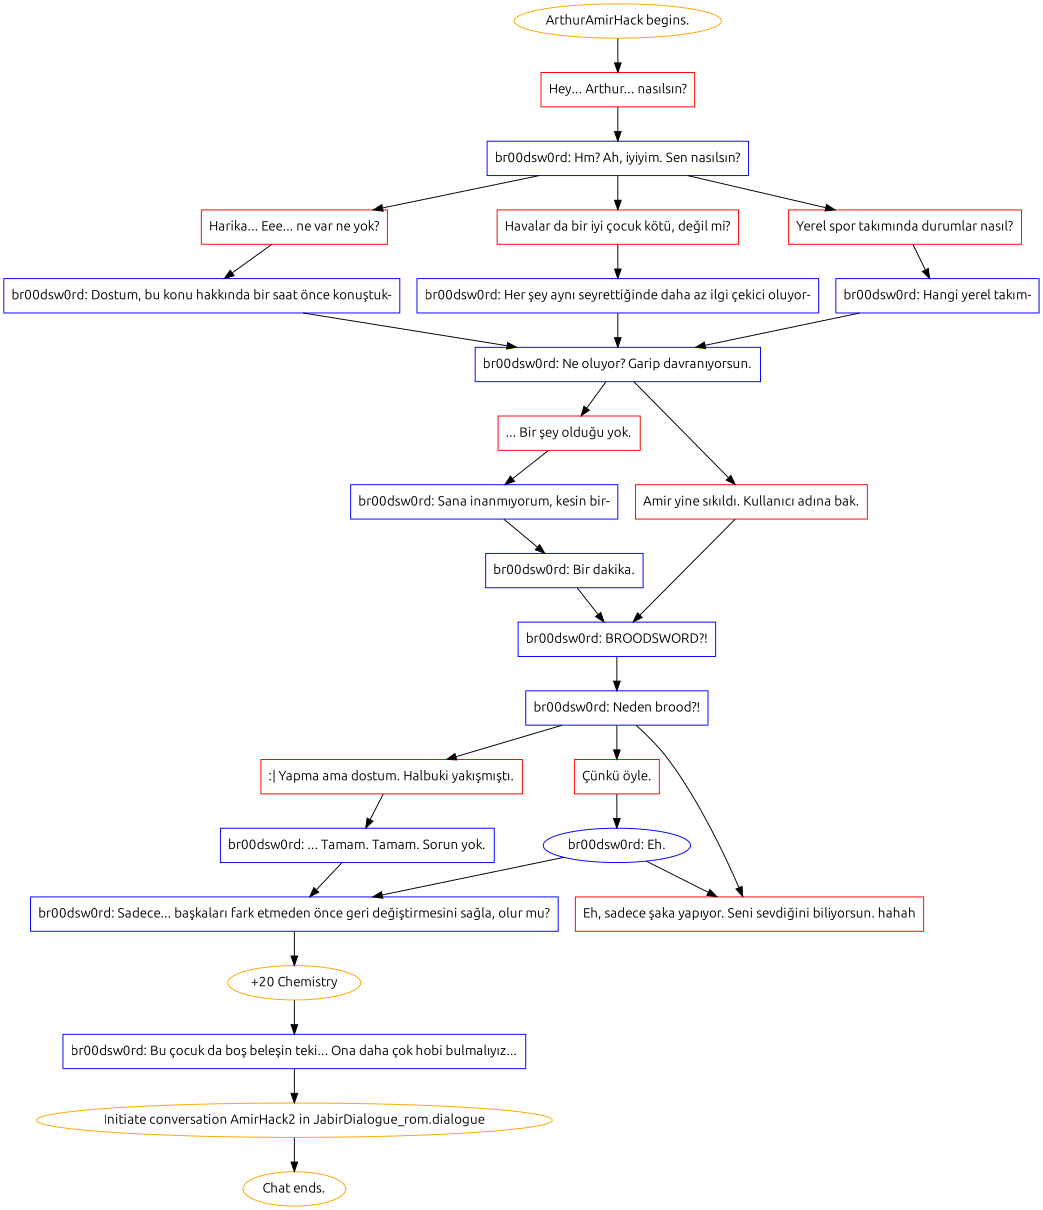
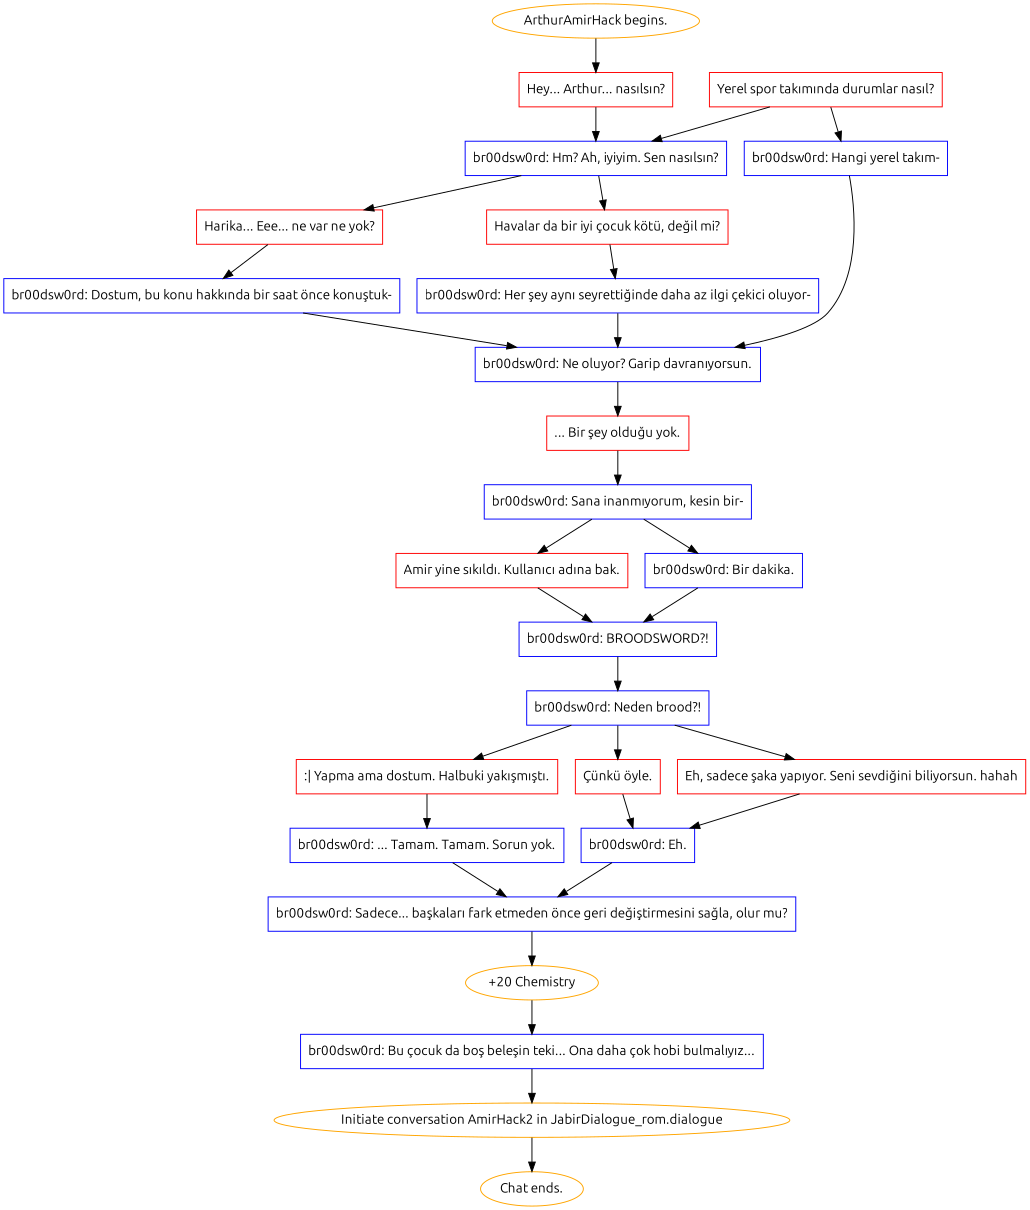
edge "br00dsw0rd: Hm? Ah, iyiyim. Sen nasılsın?" -> "Yerel spor takımında durumlar nasıl?": reversed
edge "br00dsw0rd: Ne oluyor? Garip davranıyorsun." -> "Amir yine sıkıldı. Kullanıcı adına bak.": now "br00dsw0rd: Sana inanmıyorum, kesin bir-" -> "Amir yine sıkıldı. Kullanıcı adına bak."
node "br00dsw0rd: Eh.": shape ellipse -> box
edge "br00dsw0rd: Eh." -> "Eh, sadece şaka yapıyor. Seni sevdiğini biliyorsun. hahah": reversed
